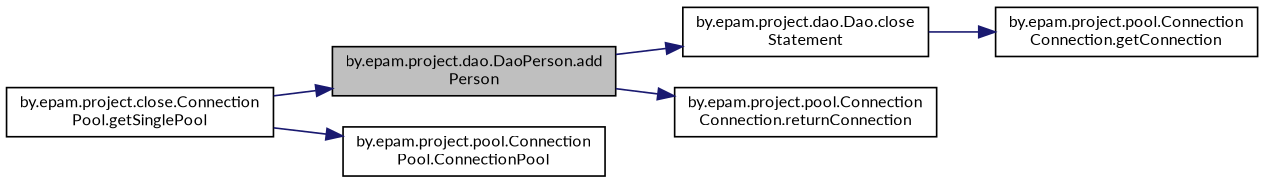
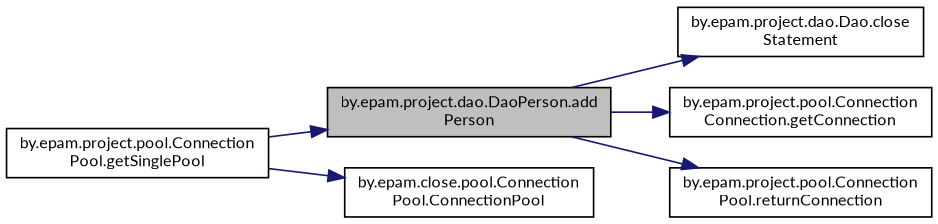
edge "by.epam.project.dao.Dao.close Statement" -> "by.epam.project.pool.Connection Connection.getConnection": now "by.epam.project.dao.DaoPerson.add Person" -> "by.epam.project.pool.Connection Connection.getConnection"
node "by.epam.project.close.Connection Pool.getSinglePool": label "by.epam.project.close.Connection Pool.getSinglePool" -> "by.epam.project.pool.Connection Pool.getSinglePool"
node "by.epam.project.pool.Connection Connection.returnConnection": label "by.epam.project.pool.Connection Connection.returnConnection" -> "by.epam.project.pool.Connection Pool.returnConnection"
node "by.epam.project.pool.Connection Pool.ConnectionPool": label "by.epam.project.pool.Connection Pool.ConnectionPool" -> "by.epam.close.pool.Connection Pool.ConnectionPool"
